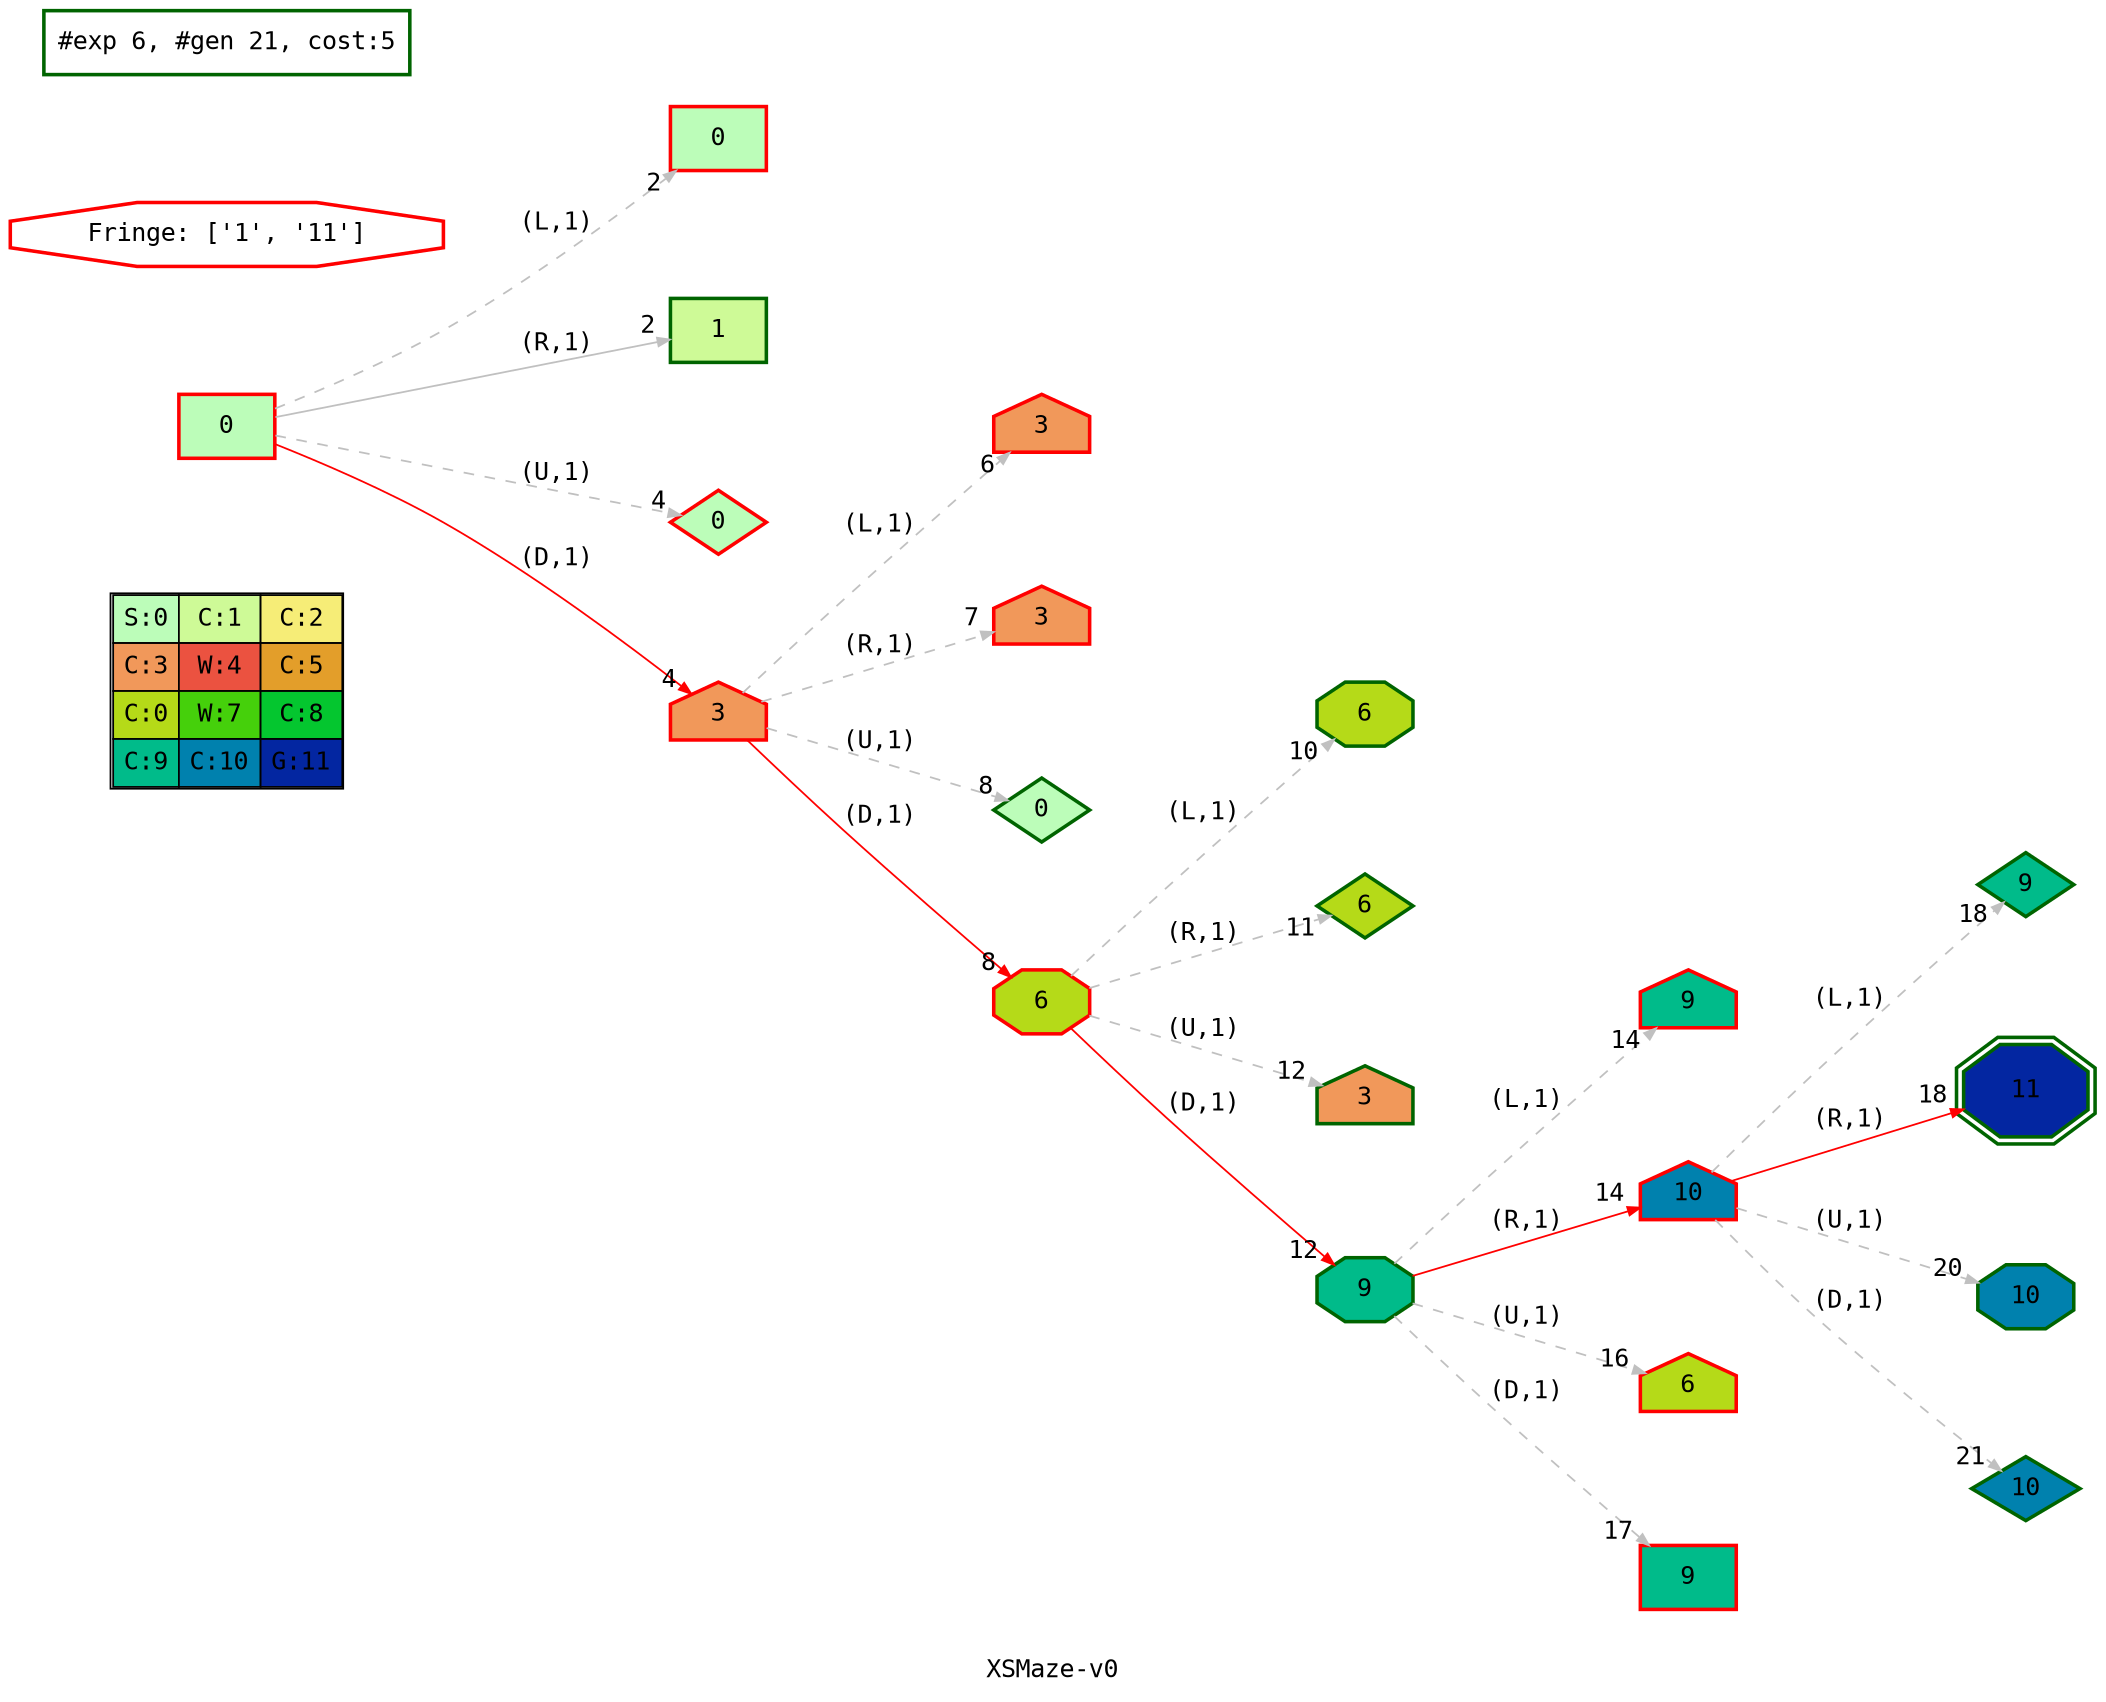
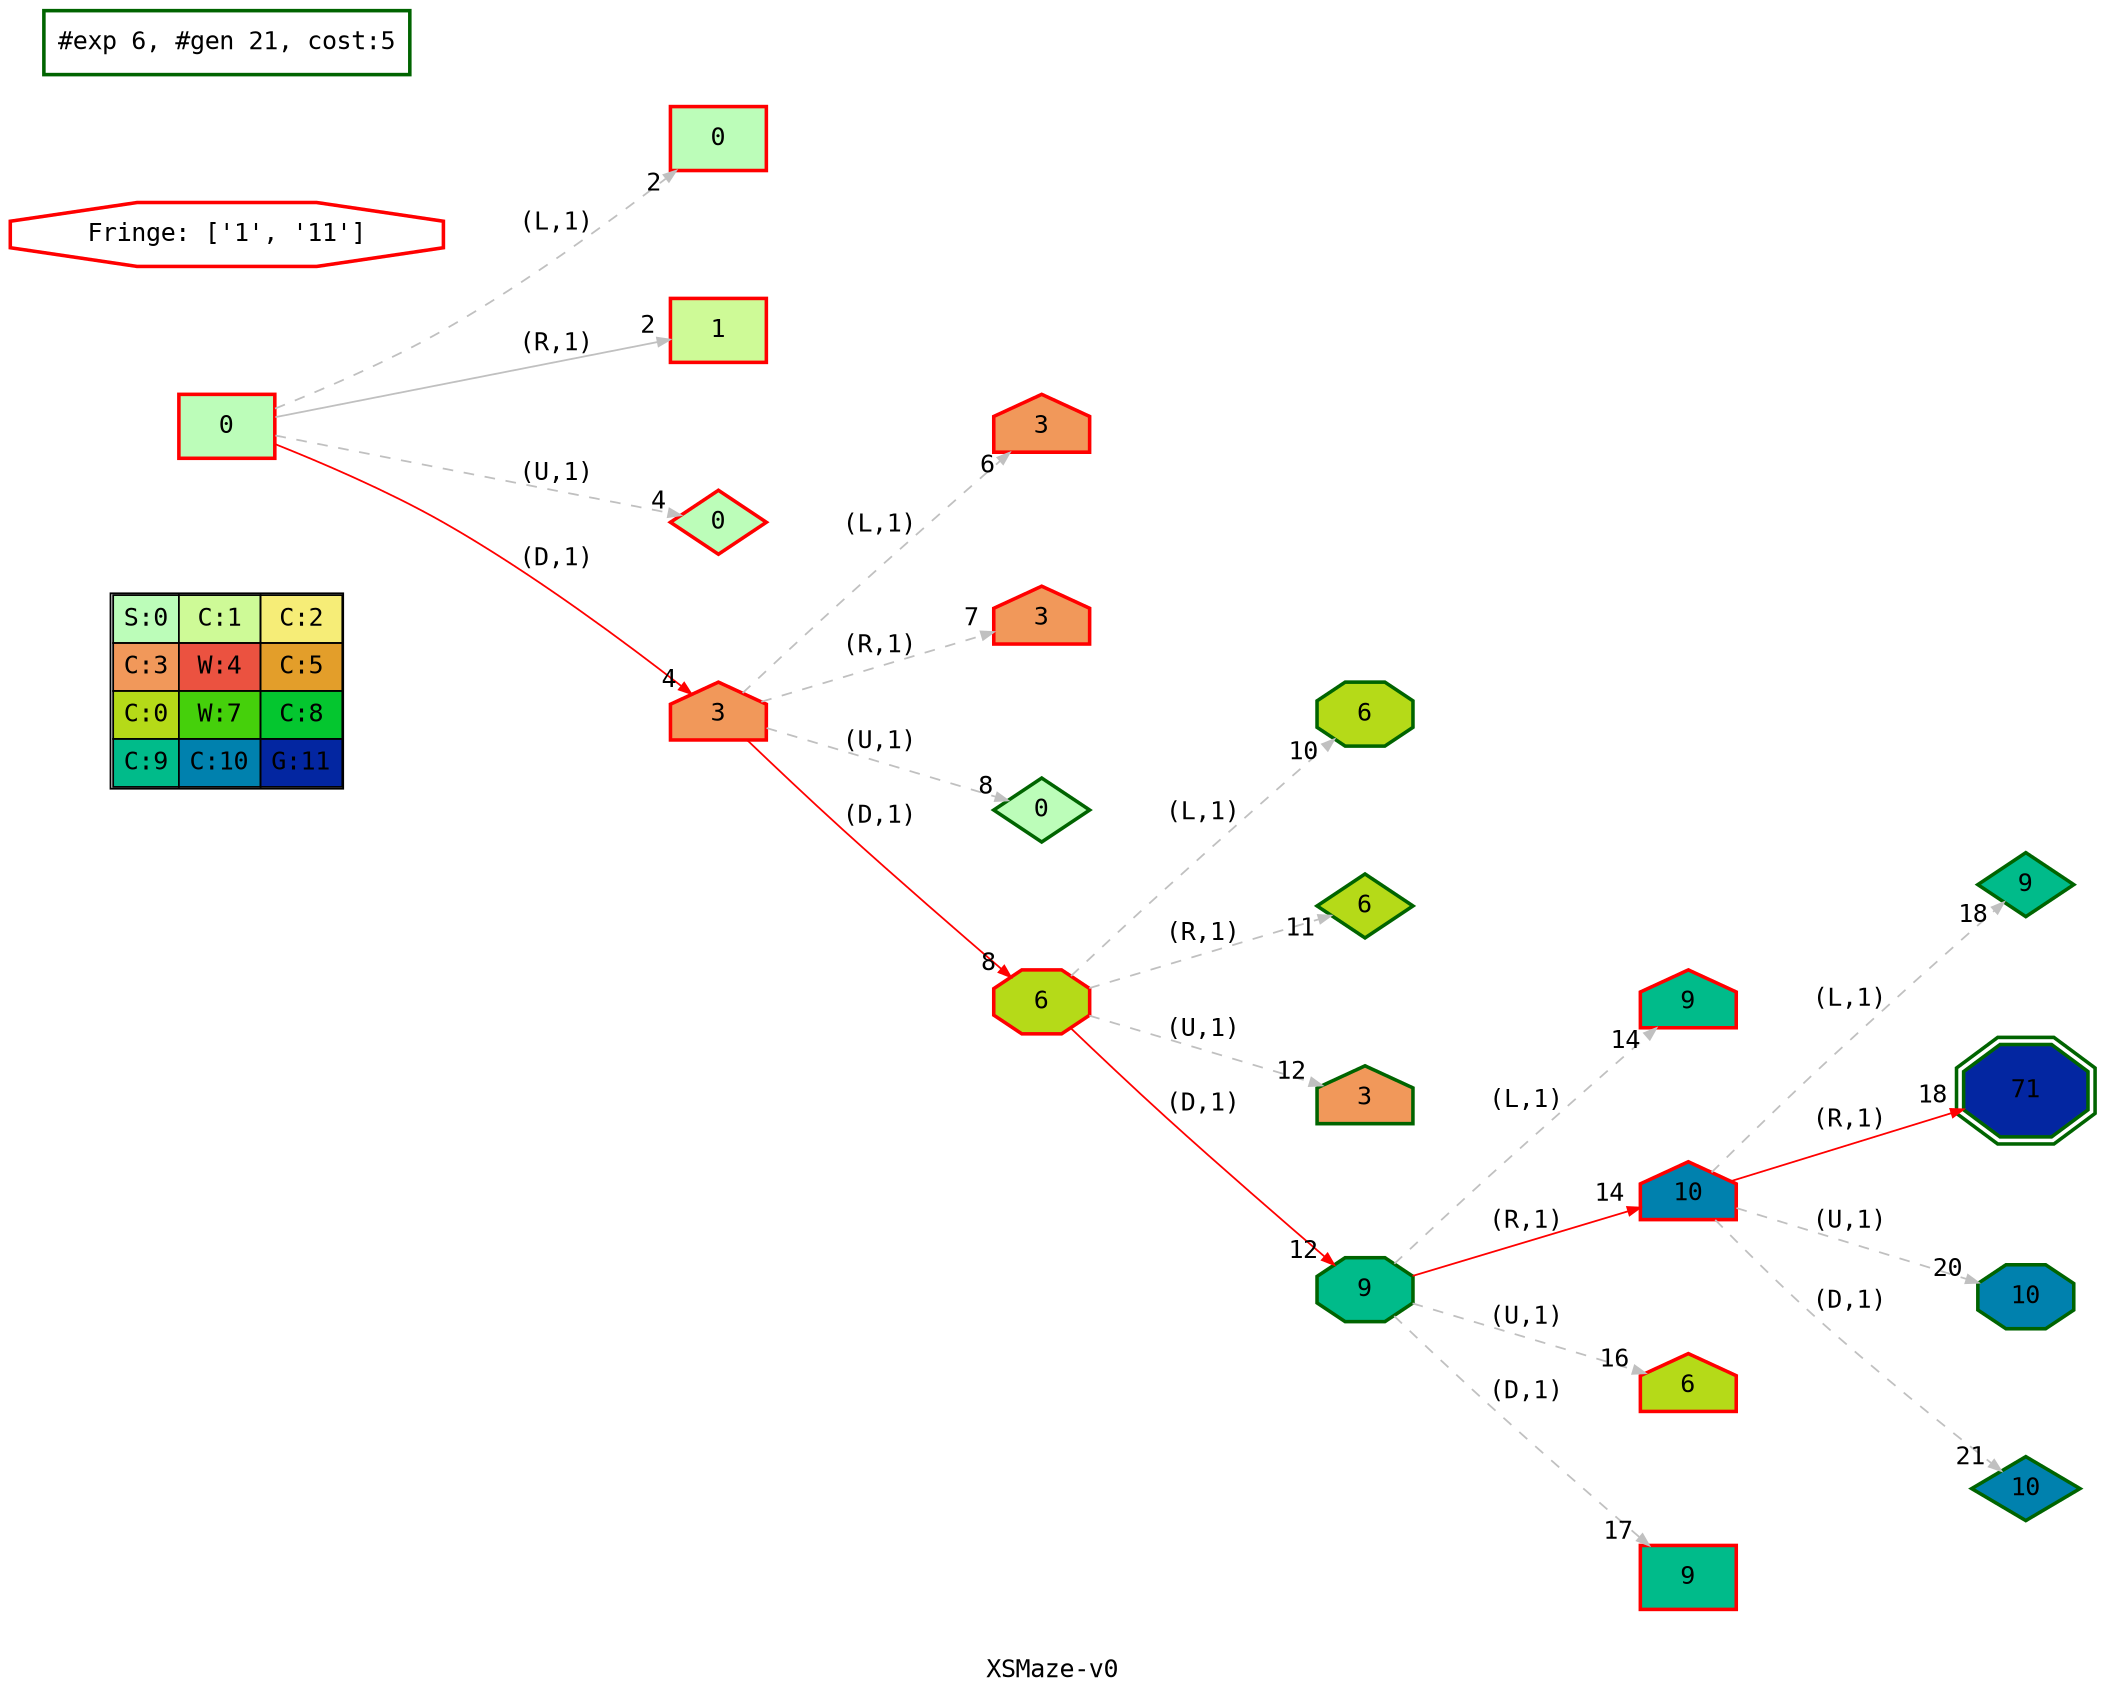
node "1": color darkgreen -> red
node "11": label "11" -> "71"
